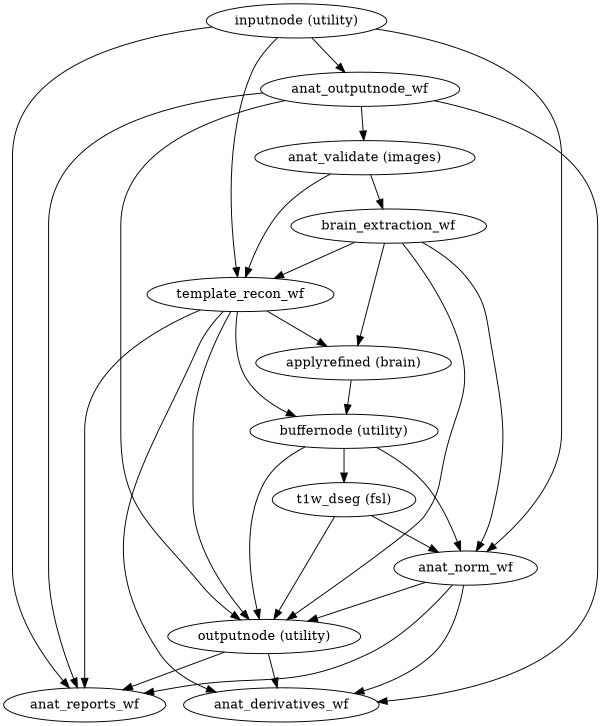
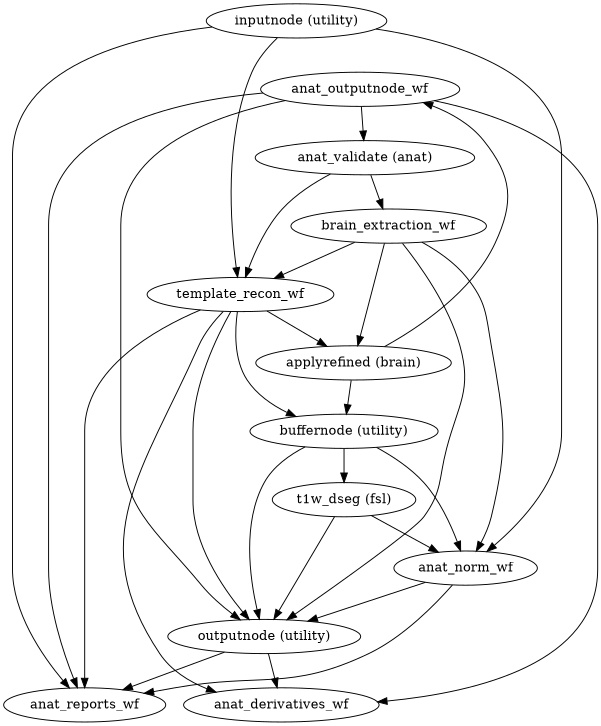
edge "inputnode (utility)" -> "anat_outputnode_wf": now "applyrefined (brain)" -> "anat_outputnode_wf"
node "anat_validate (images)": label "anat_validate (images)" -> "anat_validate (anat)"
edge "anat_norm_wf" -> "anat_derivatives_wf": removed
